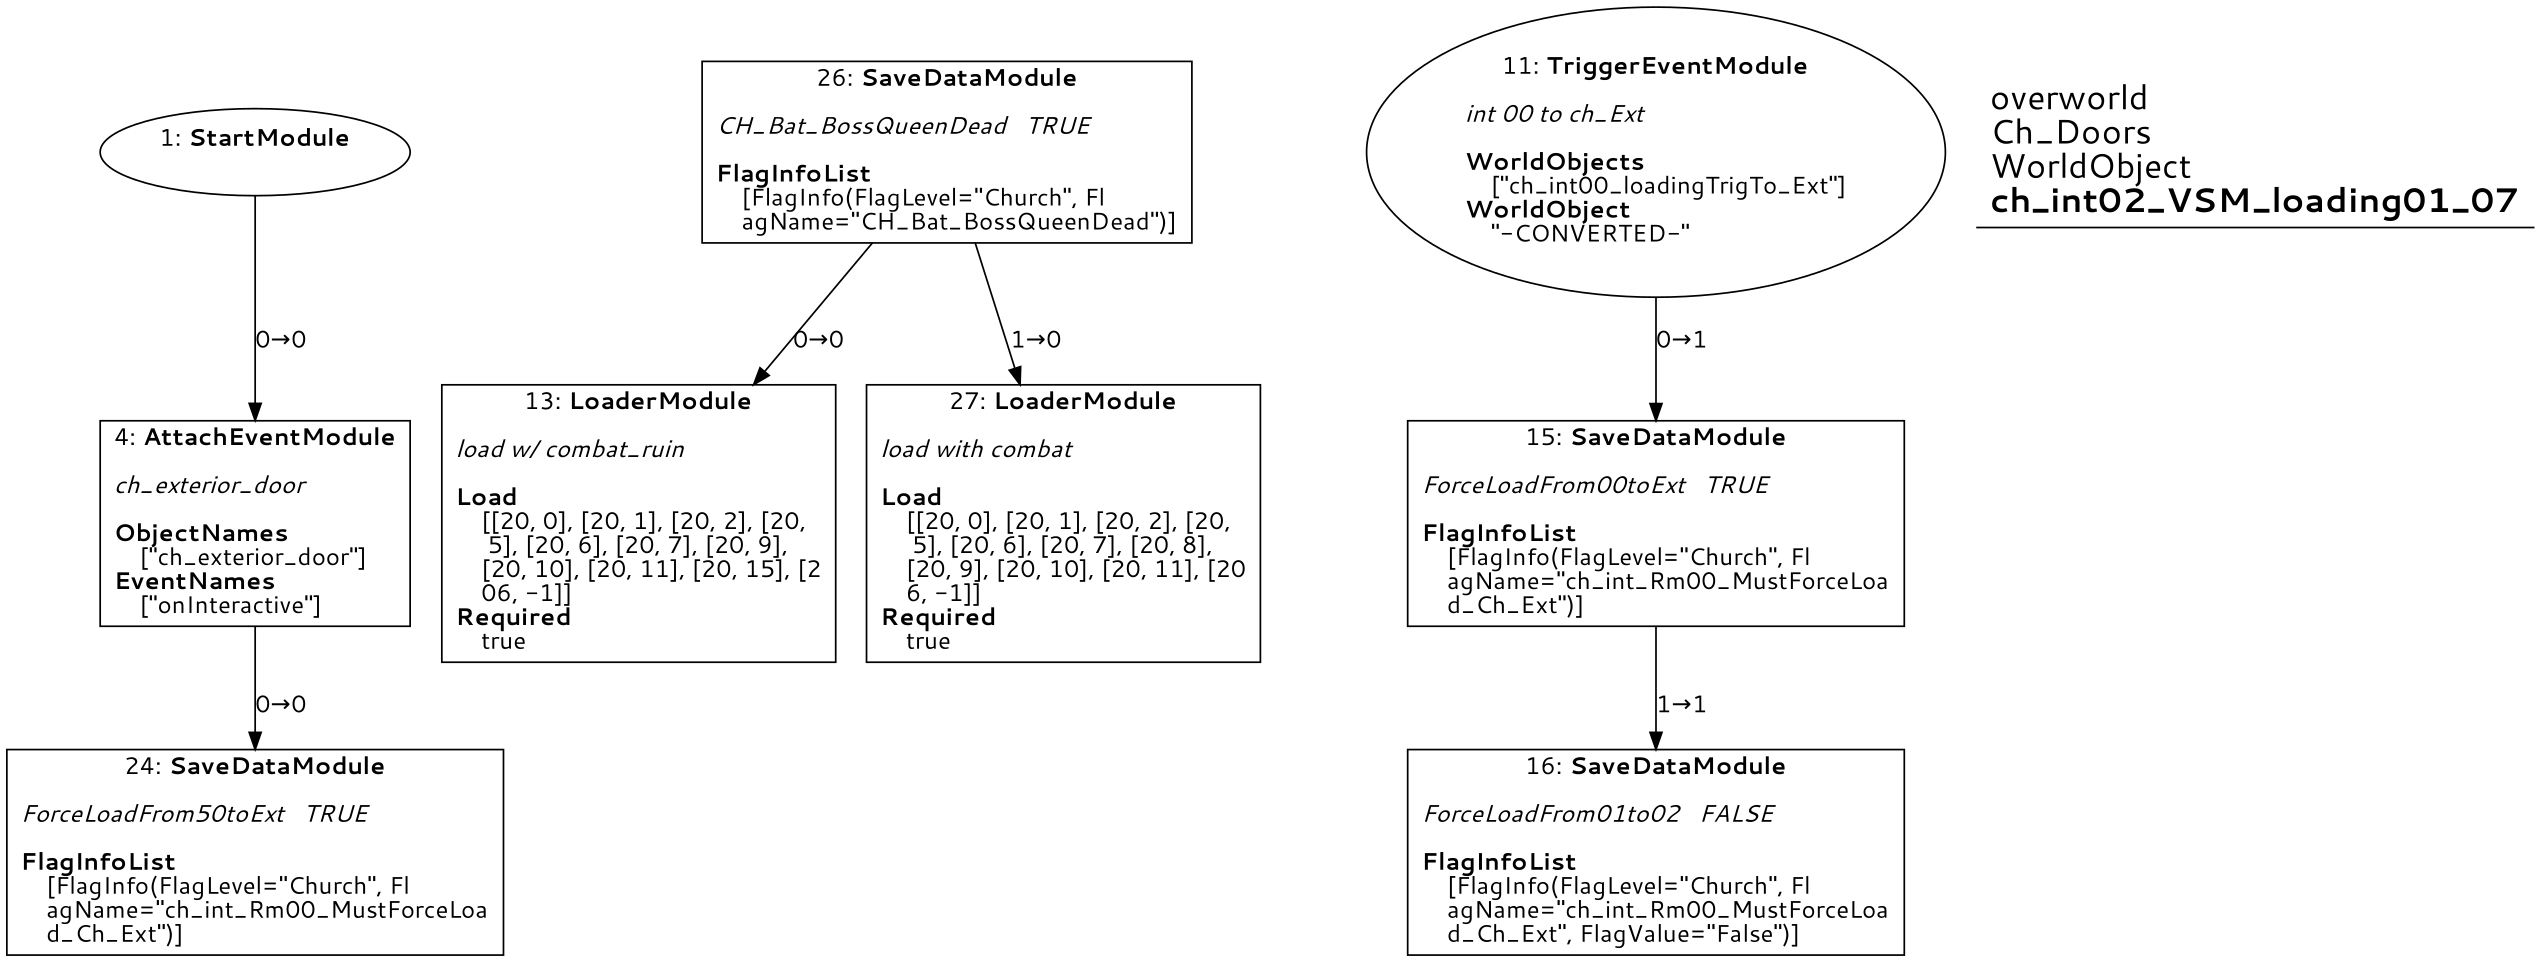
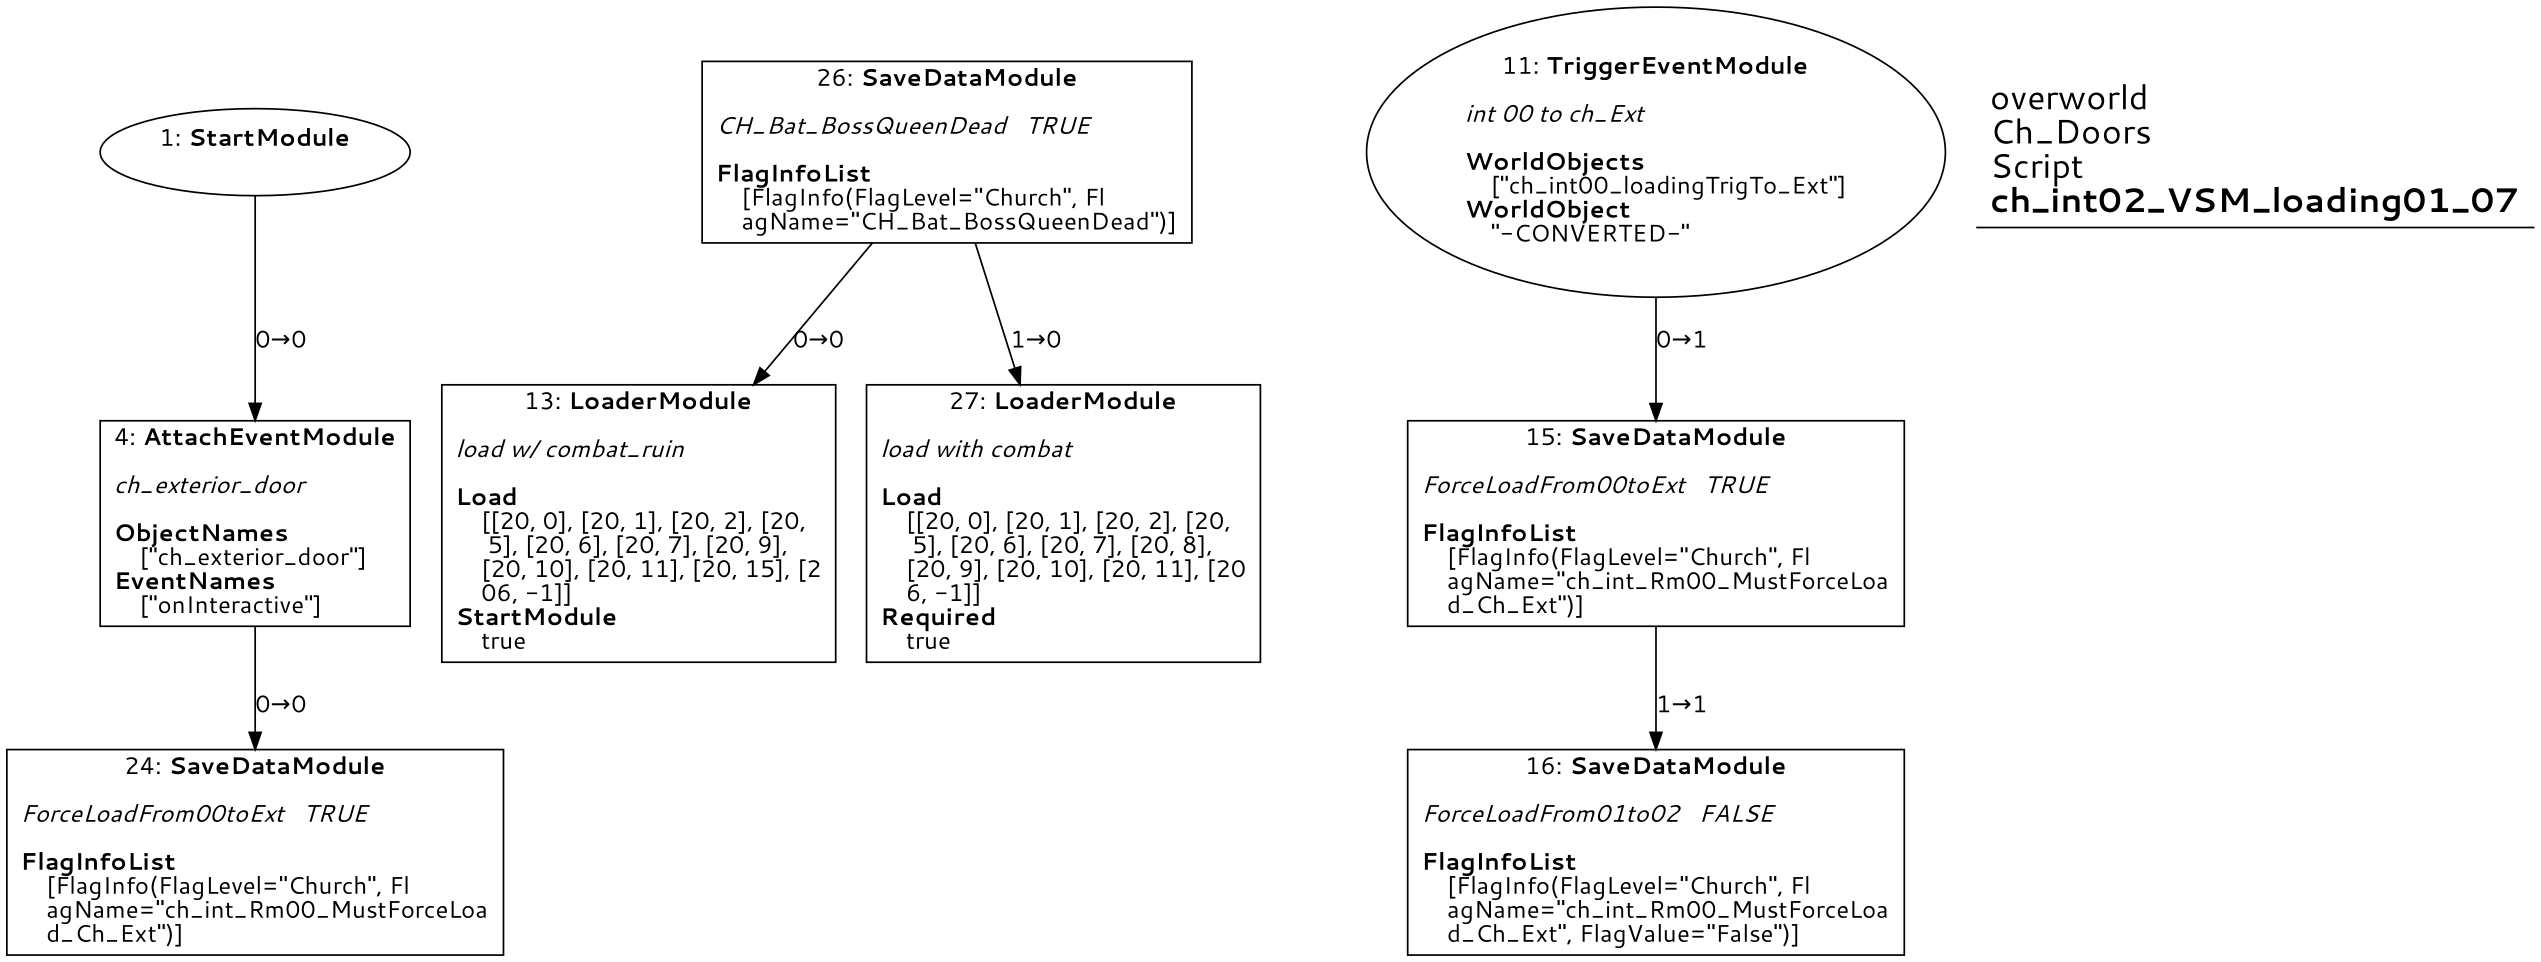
node "overworld": text "WorldObject" -> "Script"
node "13:": text "Required" -> "StartModule"
node "24:": text "ForceLoadFrom50toExt   TRUE" -> "ForceLoadFrom00toExt   TRUE"
